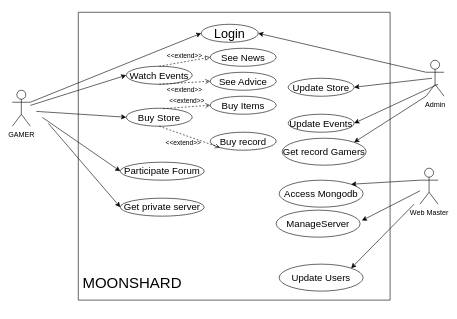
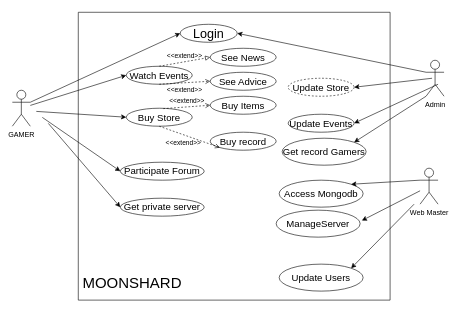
node "Login": moved (230, 33) -> (209, 33)
node "Update Store": style solid -> dashed
